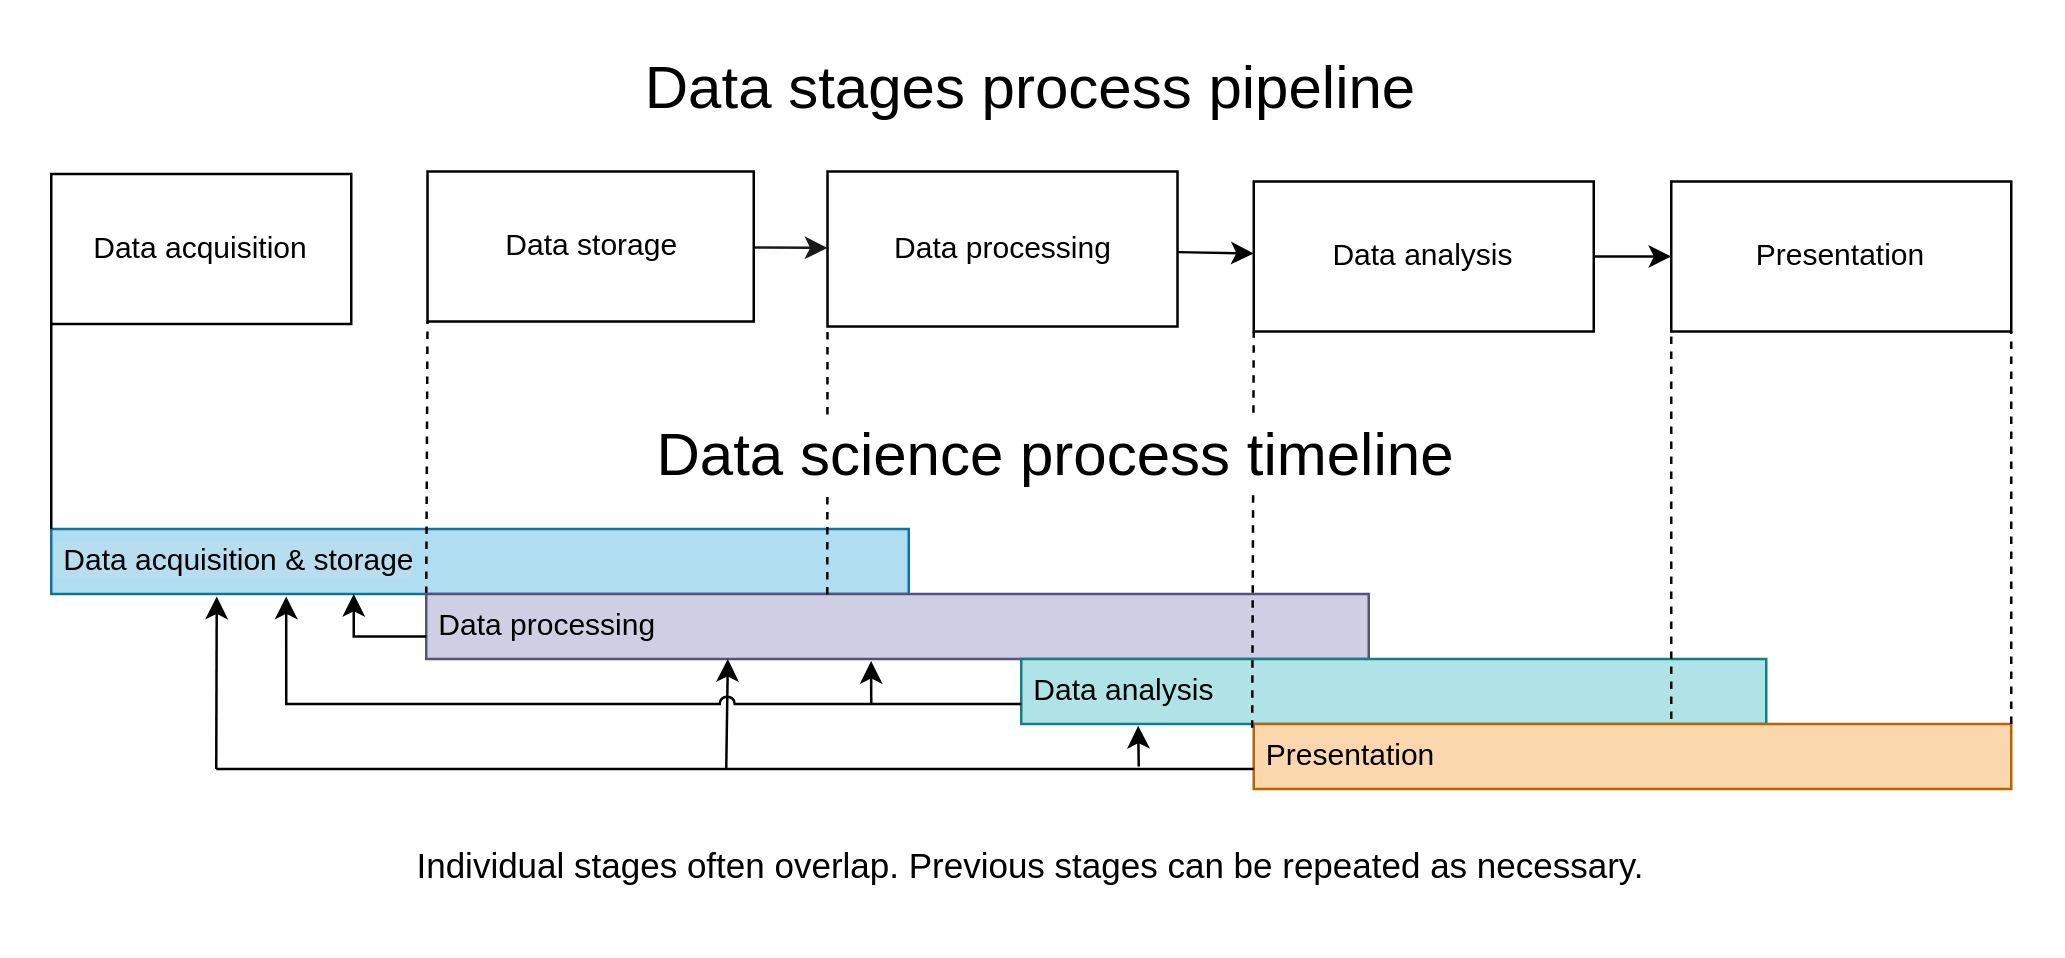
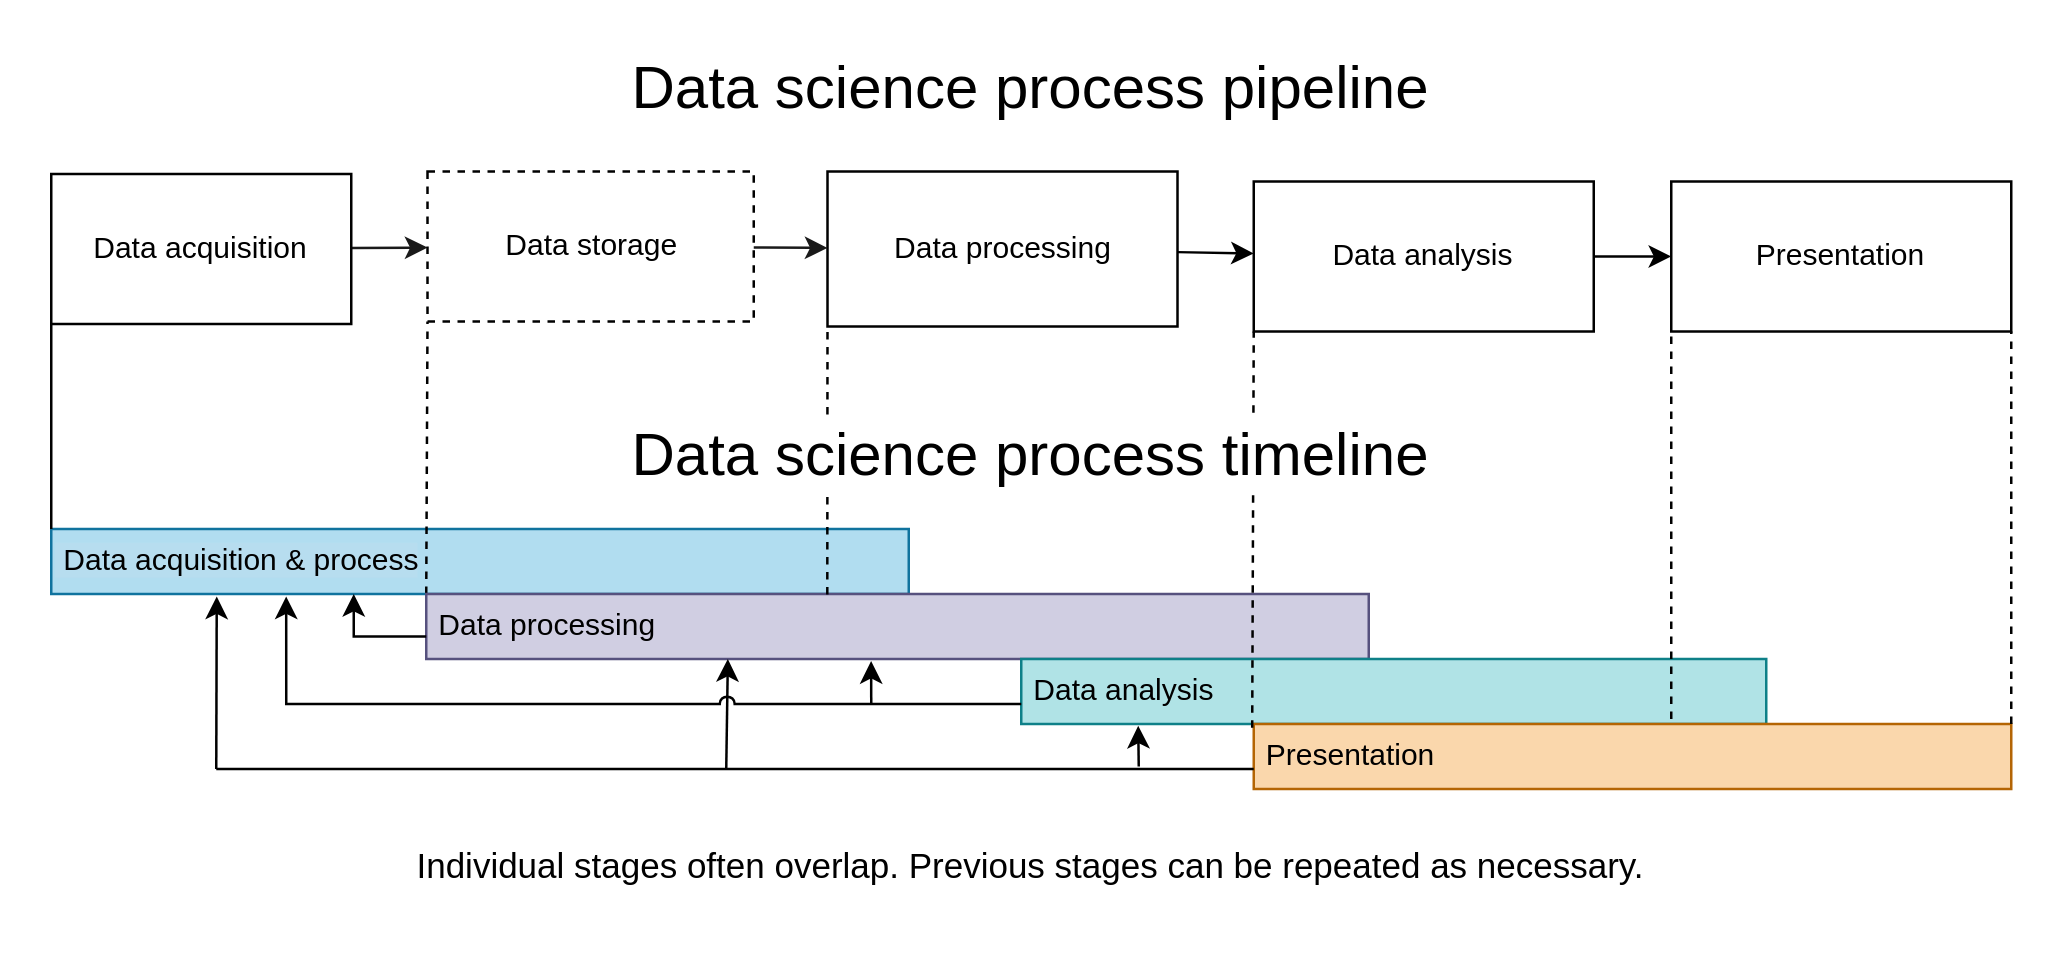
node "Data stages process pipeline": label "Data stages process pipeline" -> "Data science process pipeline"
node "Data storage": style solid -> dashed
edge "Data acquisition" -> "Data storage": added
node "Data science process timeline": moved (1056, 456) -> (1031, 456)
node "Data acquisition & storage": label "Data acquisition & storage" -> "Data acquisition & process"
